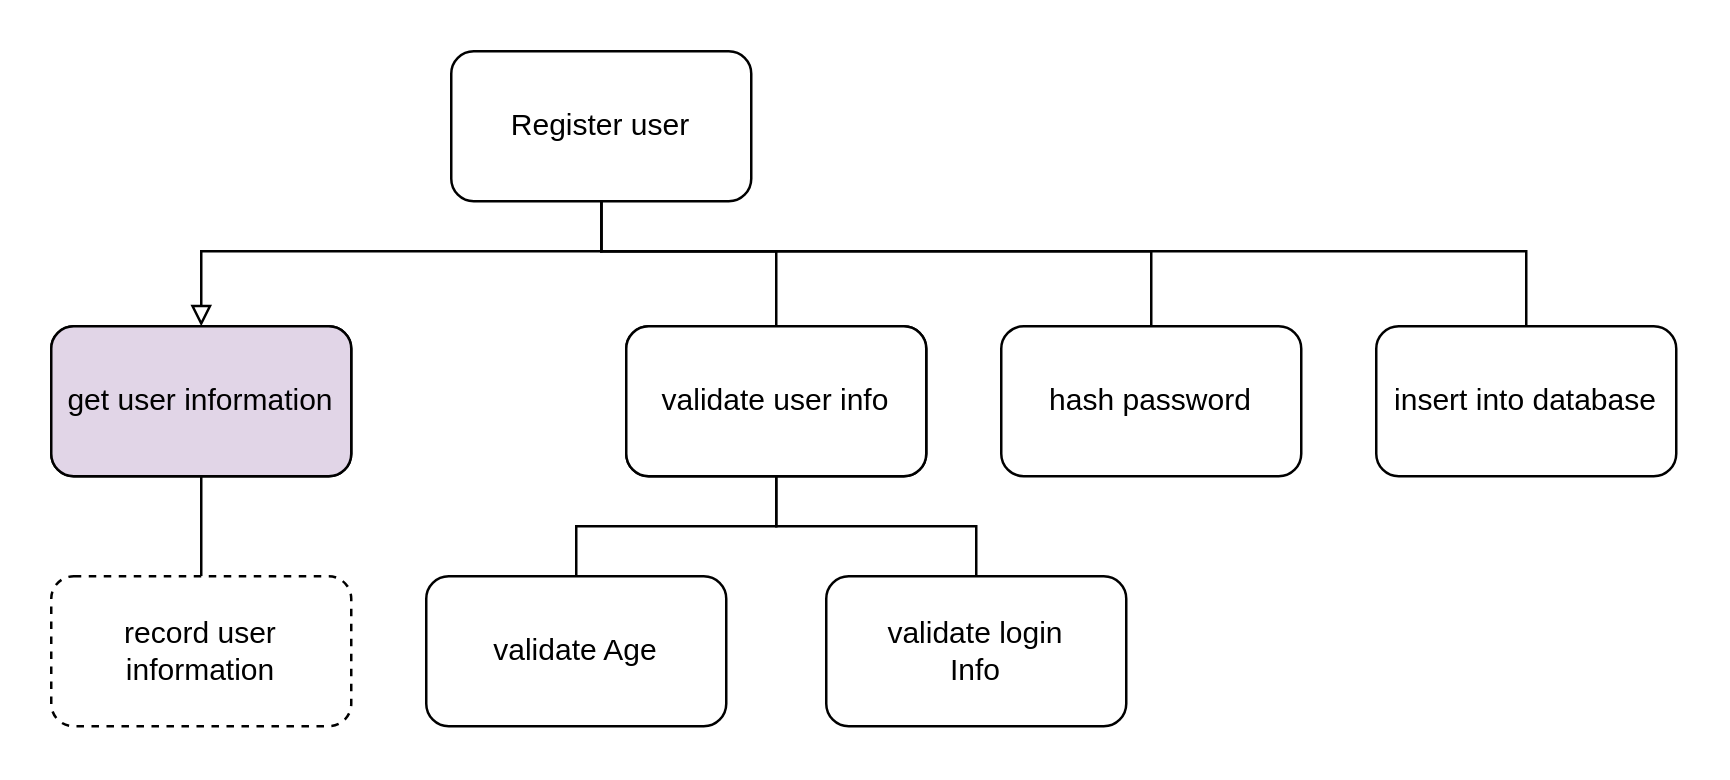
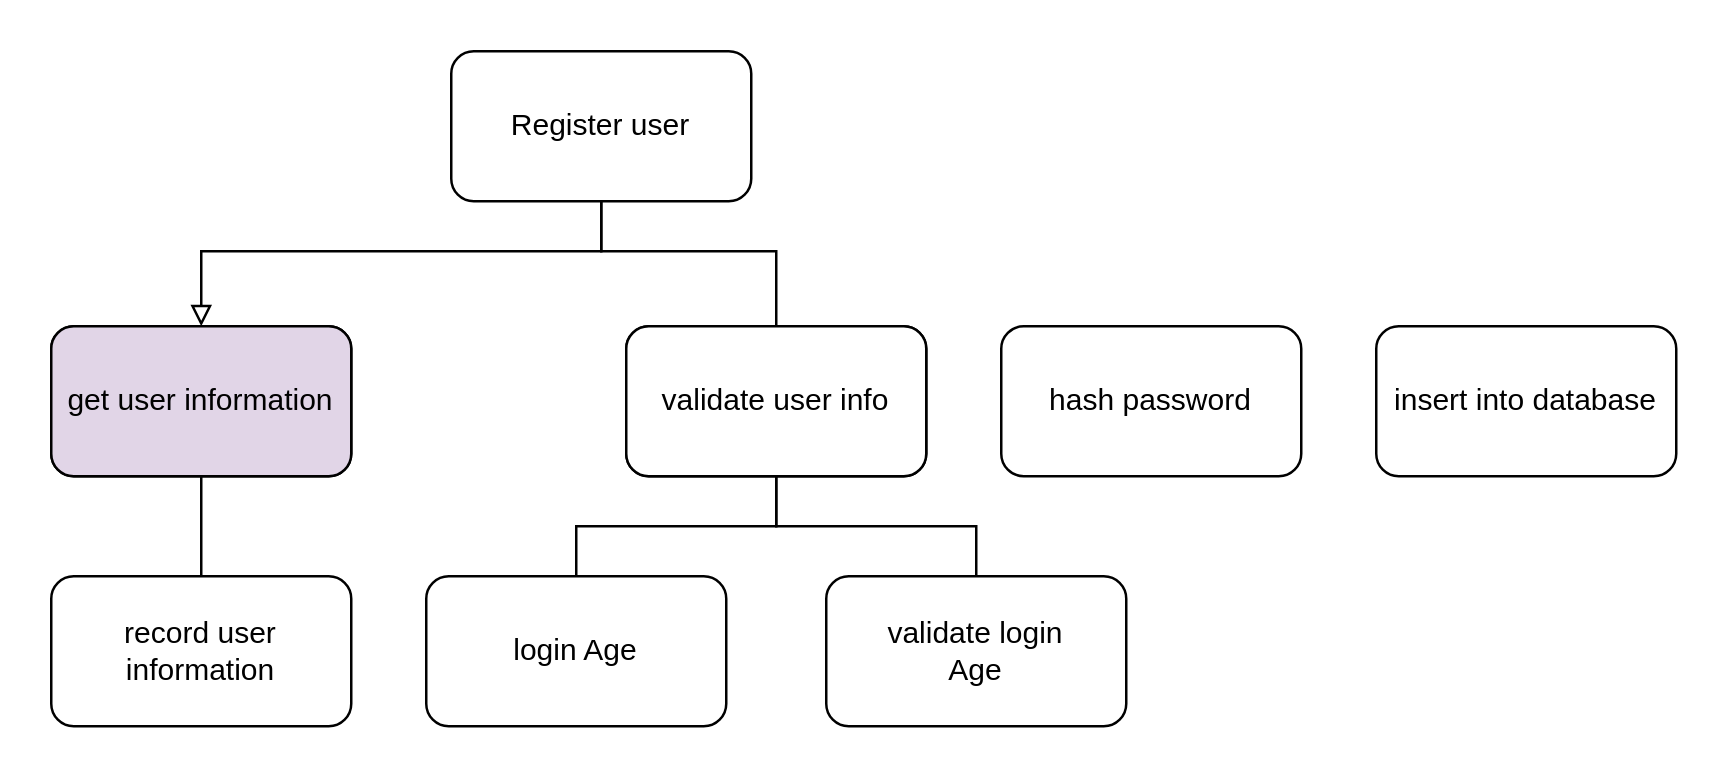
edge "Register user" -- "insert into database": removed
edge "Register user" -- "hash password": removed
node "record user information": style dashed -> solid
node "validate Age": label "validate Age" -> "login Age"
node "validate login Info": label "validate login Info" -> "validate login Age"
